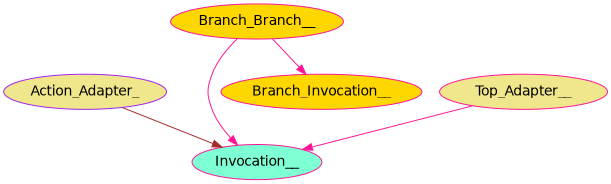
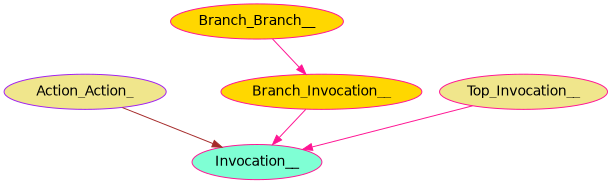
edge "Branch_Branch__" -> "Invocation__": now "Branch_Invocation__" -> "Invocation__"
node "Action_Adapter_": label "Action_Adapter_" -> "Action_Action_"
node "Top_Adapter__": label "Top_Adapter__" -> "Top_Invocation__"
